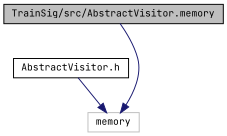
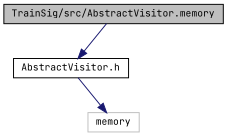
edge "TrainSig/src/AbstractVisitor.memory" -> "memory": now "TrainSig/src/AbstractVisitor.memory" -> "AbstractVisitor.h"
